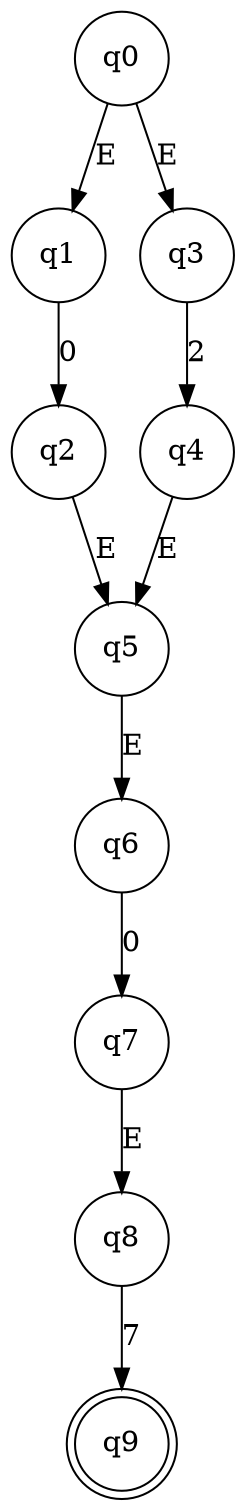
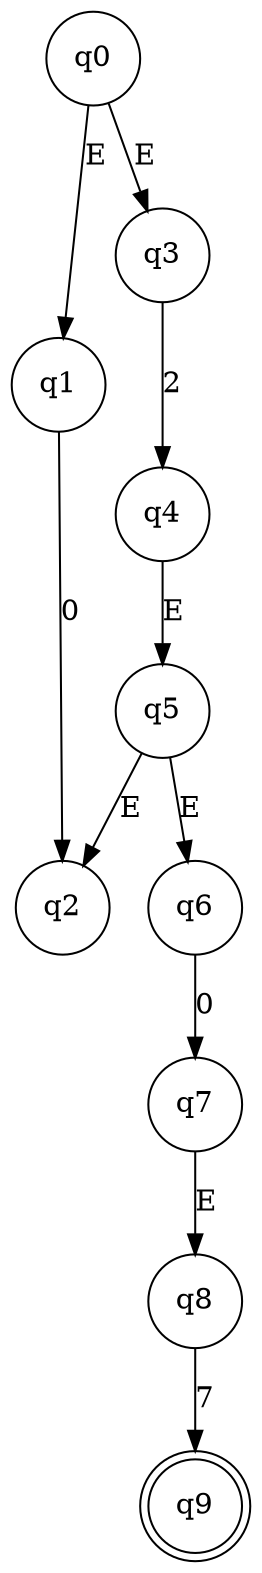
edge "q2" -> "q5": reversed
